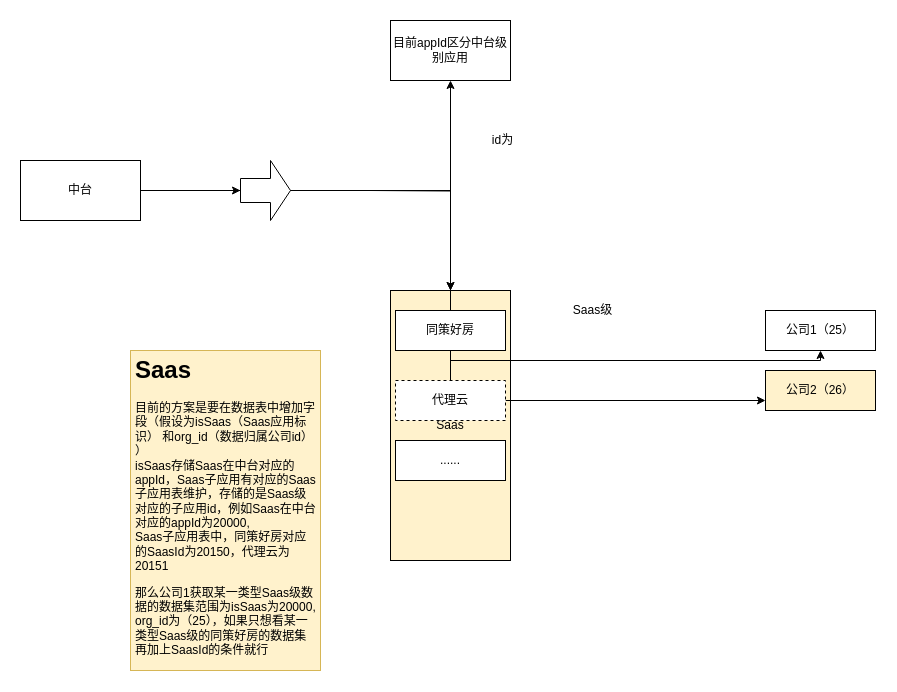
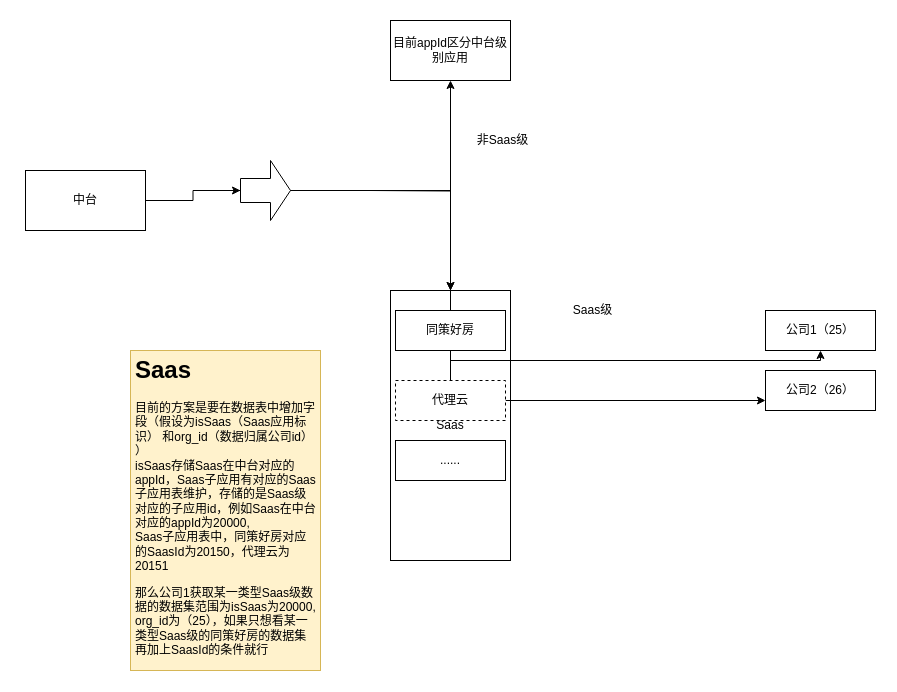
node "id为": label "id为" -> "非Saas级"
node "中台": moved (81, 191) -> (86, 201)
node "公司2（26）": fillcolor #fff2cc -> #ffffff
node "Saas": fillcolor #fff2cc -> #ffffff
